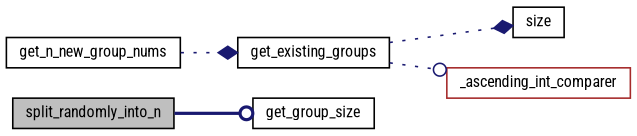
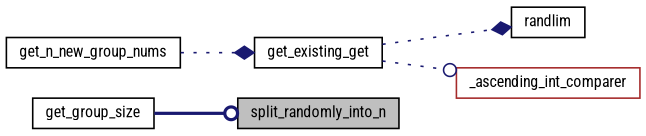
node "size": label "size" -> "randlim"
node "get_existing_groups": label "get_existing_groups" -> "get_existing_get"
edge "split_randomly_into_n" -> "get_group_size": reversed
